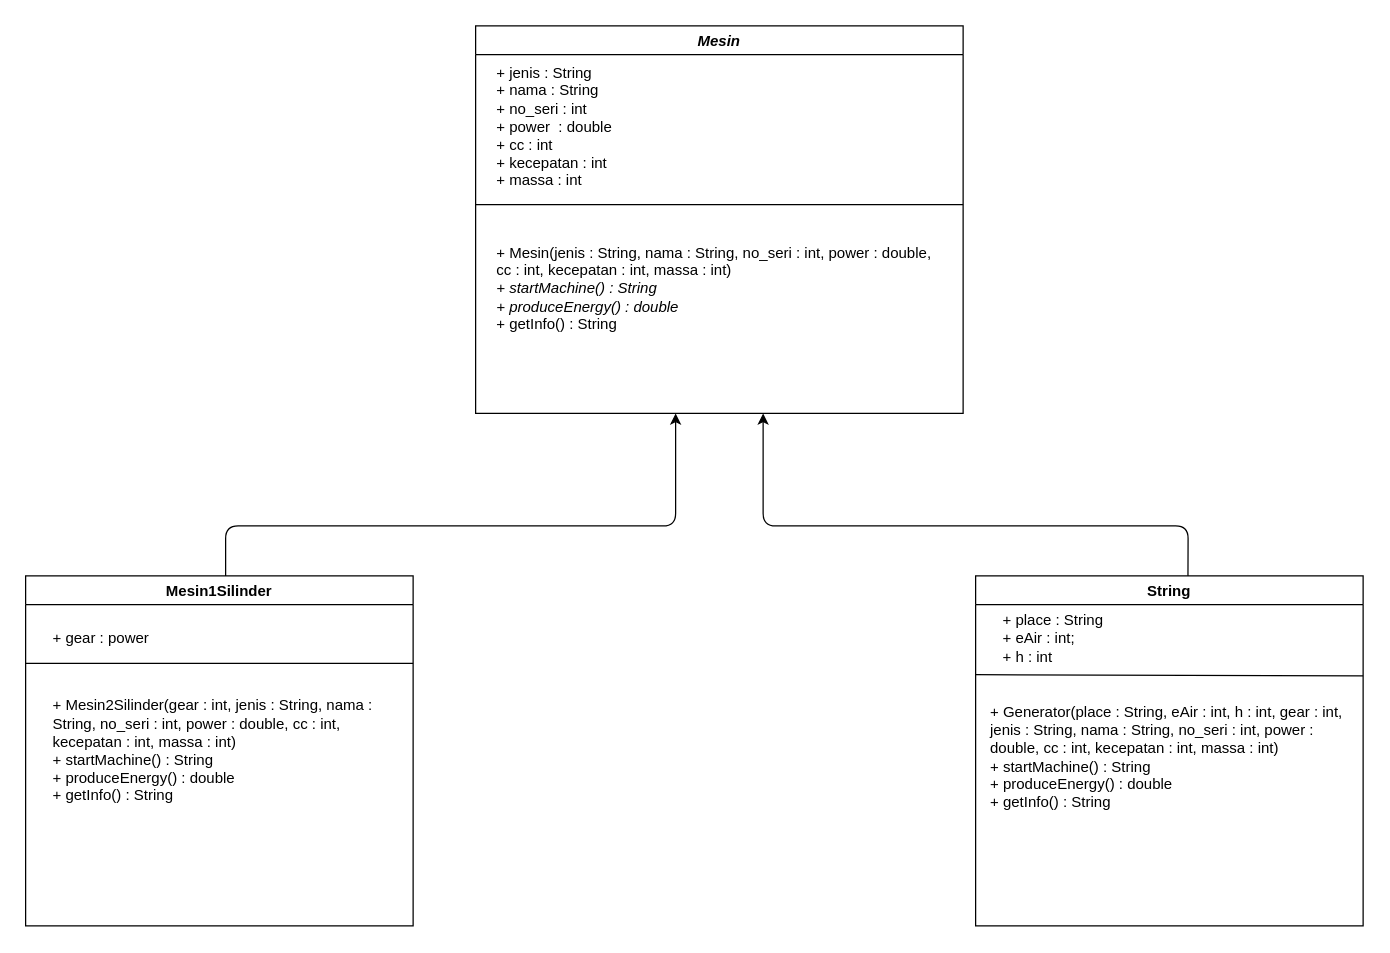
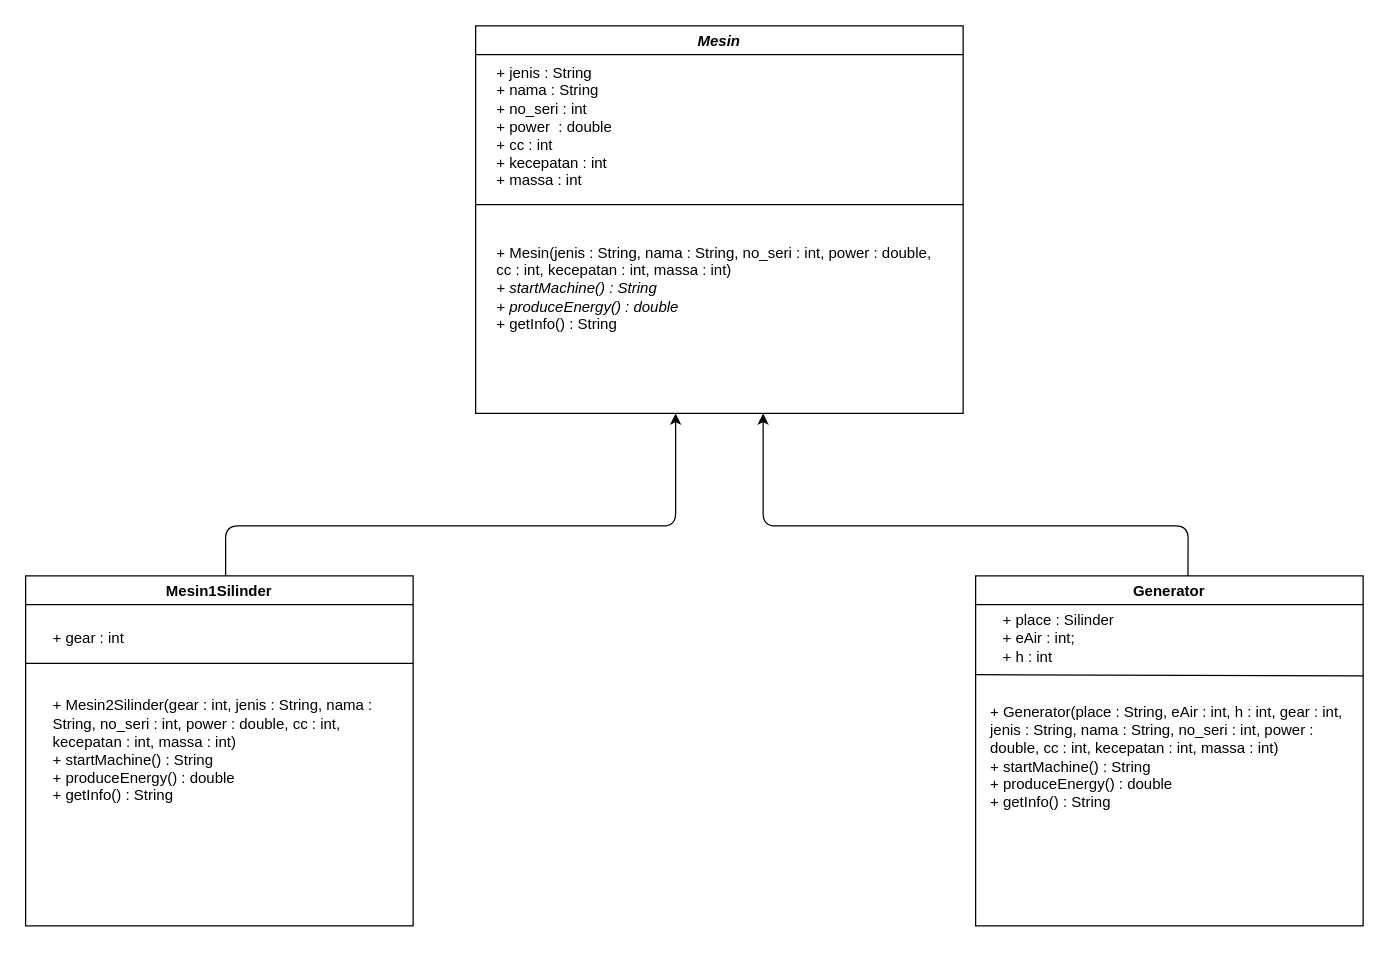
node "String": label "String" -> "Generator"
node "+ gear : power": label "+ gear : power" -> "+ gear : int"
node "+ place : String + eAir : int; + h : int": label "+ place : String + eAir : int; + h : int" -> "+ place : Silinder + eAir : int; + h : int"
